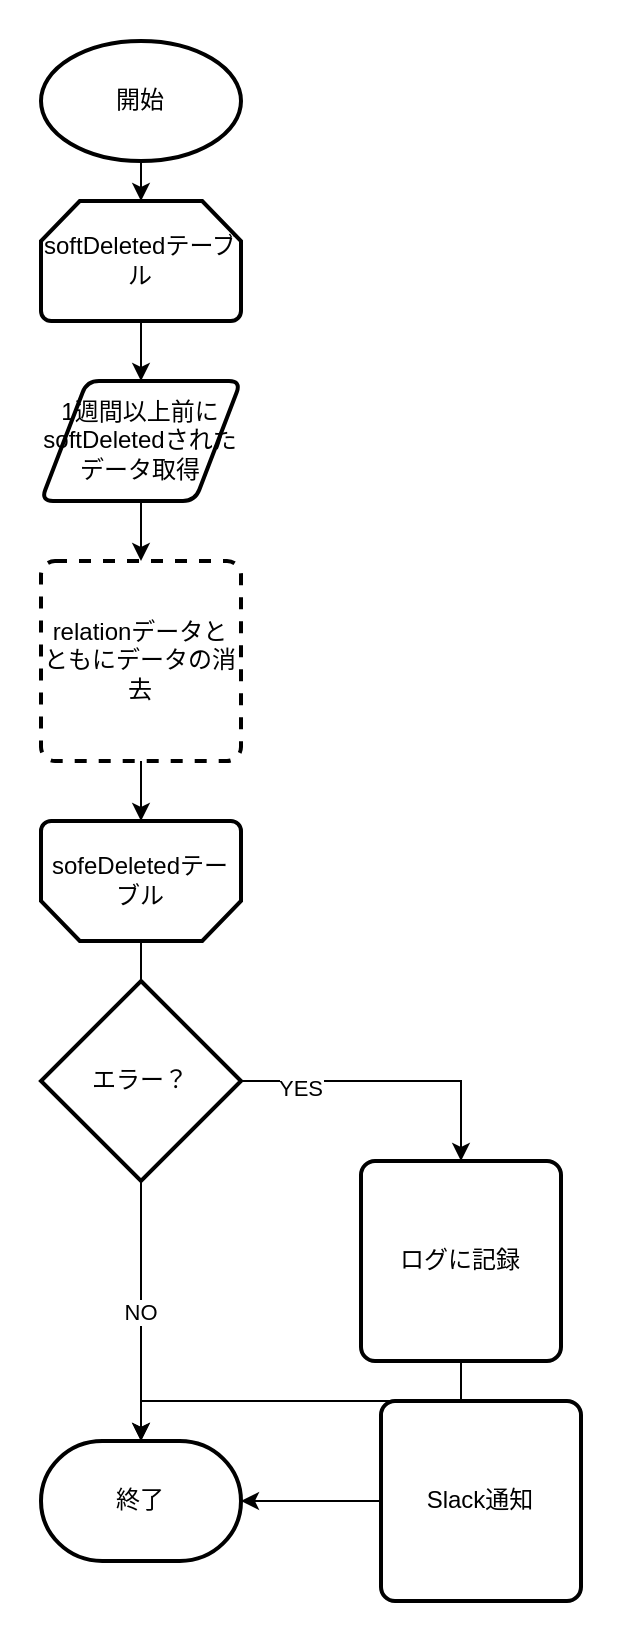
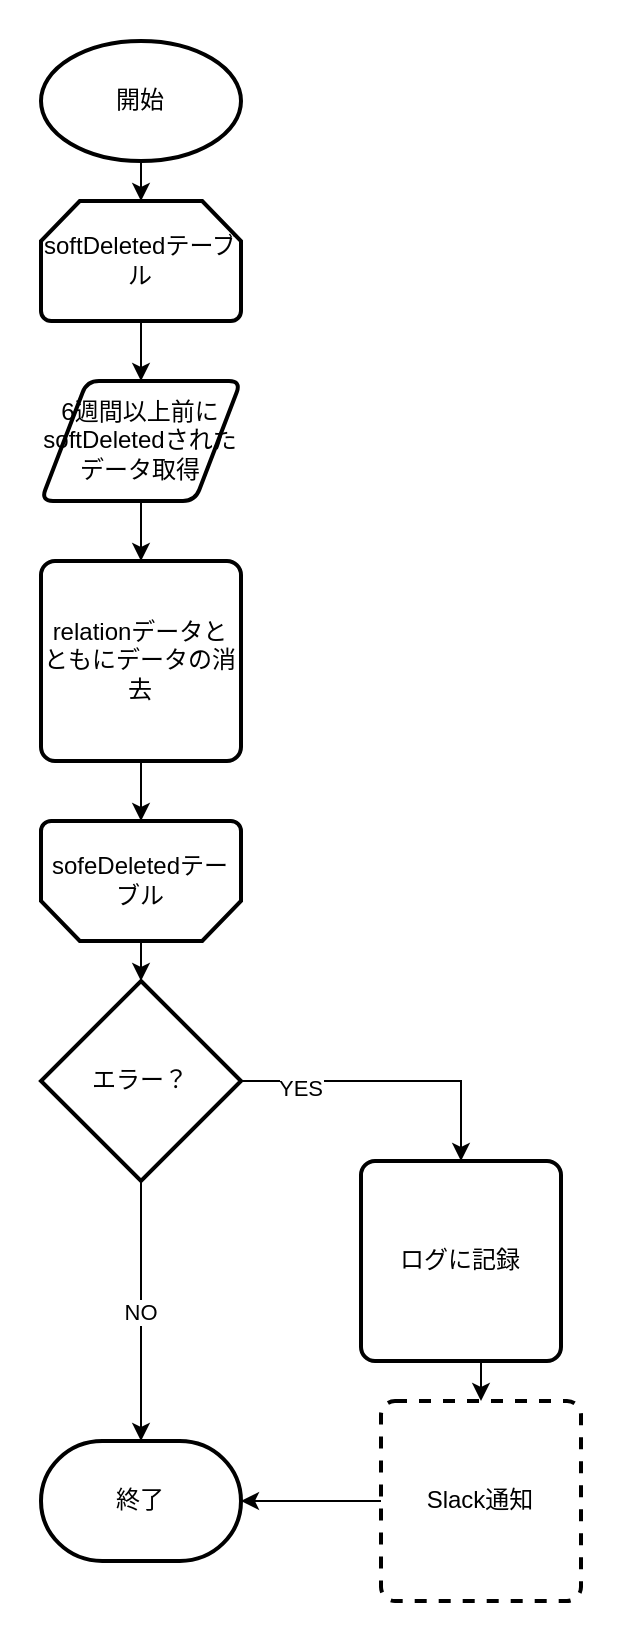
node "1週間以上前にsoftDeletedされたデータ取得": label "1週間以上前にsoftDeletedされたデータ取得" -> "6週間以上前にsoftDeletedされたデータ取得"
node "relationデータとともにデータの消去": style dashed -> solid
edge "sofeDeletedテーブル" -- "エラー？": arrowhead none -> classic
edge "ログに記録" -> "終了": now "ログに記録" -> "Slack通知"
node "Slack通知": style solid -> dashed
